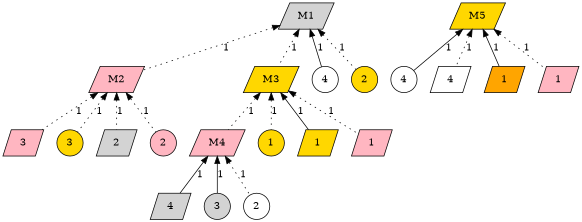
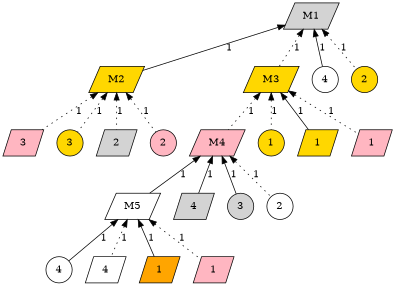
node "M5": fillcolor gold -> white
edge "M2" -> "M1": style dotted -> solid
node "M2": fillcolor lightpink -> gold
edge "M5" -> "M4": added, label "1"
